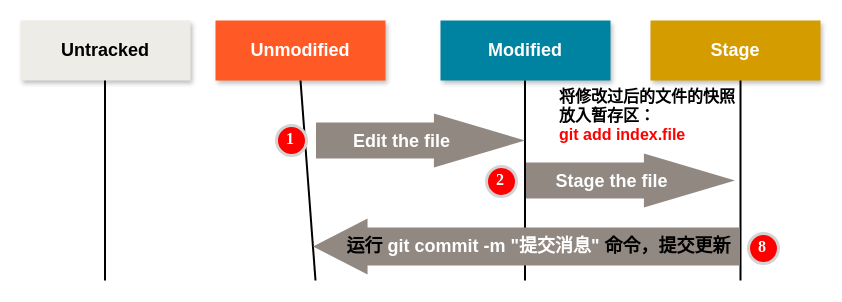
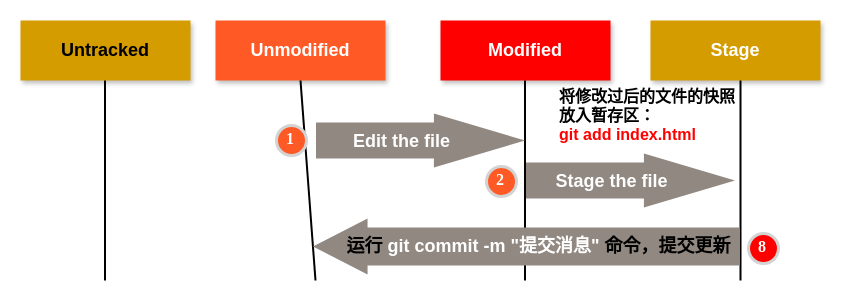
node "Untracked": fillcolor #eeece6 -> #d59c00
node "Modified": fillcolor #0083a0 -> #ff0000
node "将修改过后的文件的快照放入暂存区： git add index.file": label "将修改过后的文件的快照放入暂存区： git add index.file" -> "将修改过后的文件的快照放入暂存区： git add index.html"
node "1": fillcolor #ff0000 -> #ff5a26
node "2": fillcolor #ff0000 -> #ff5a26
